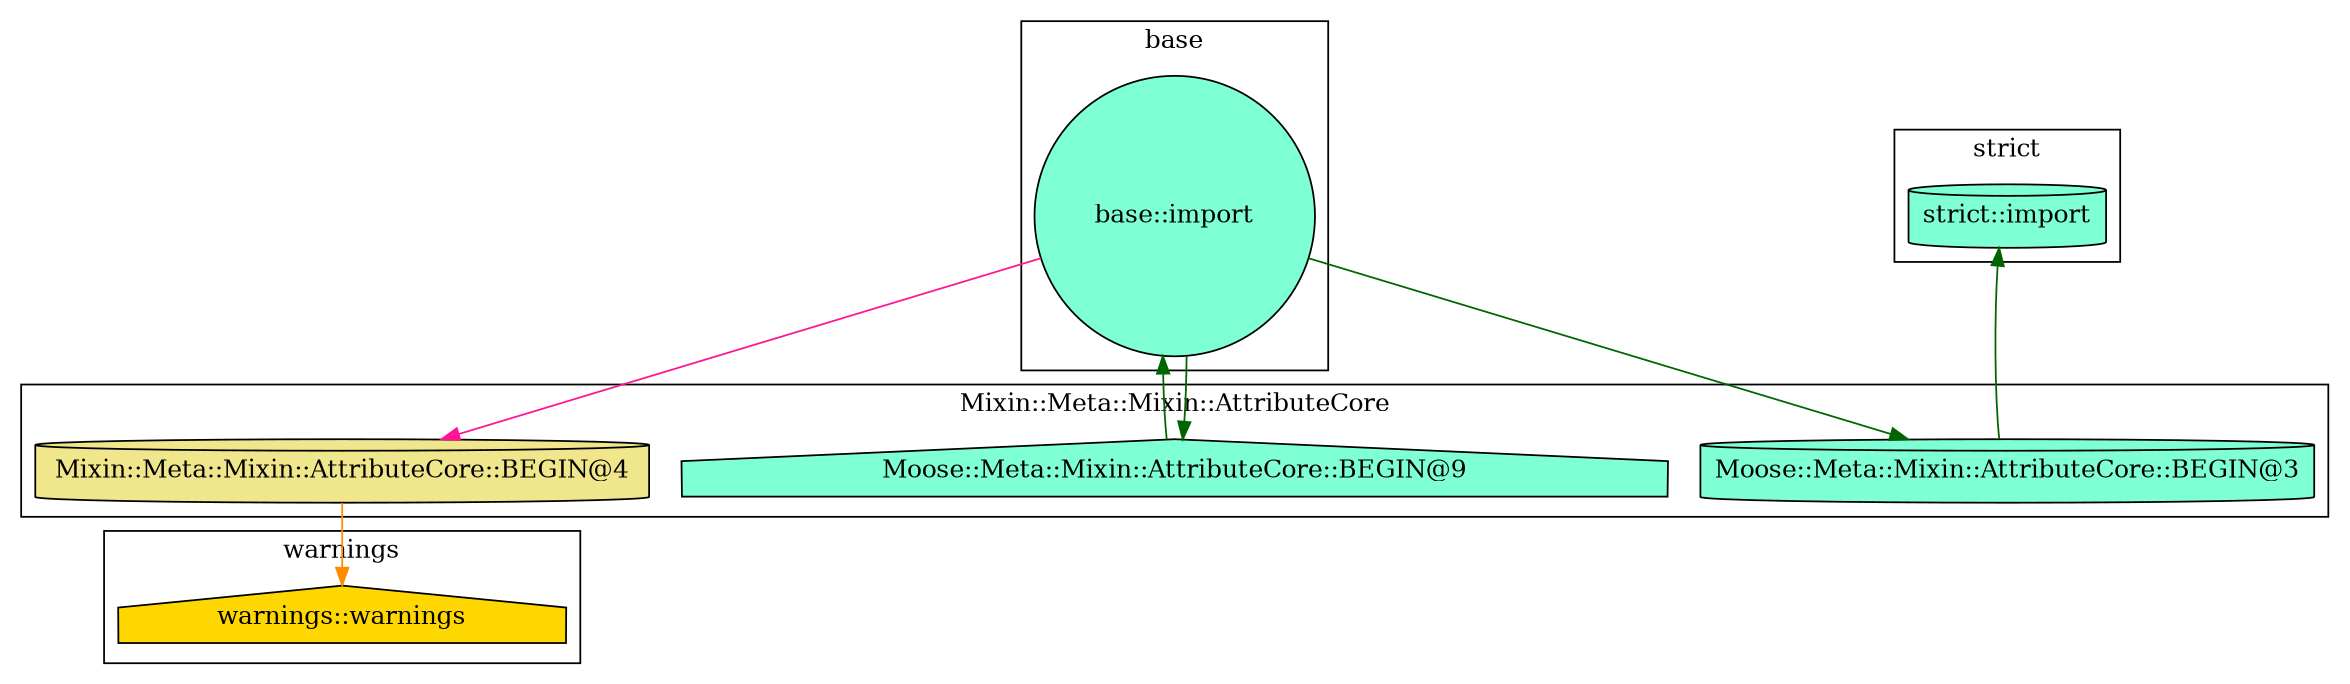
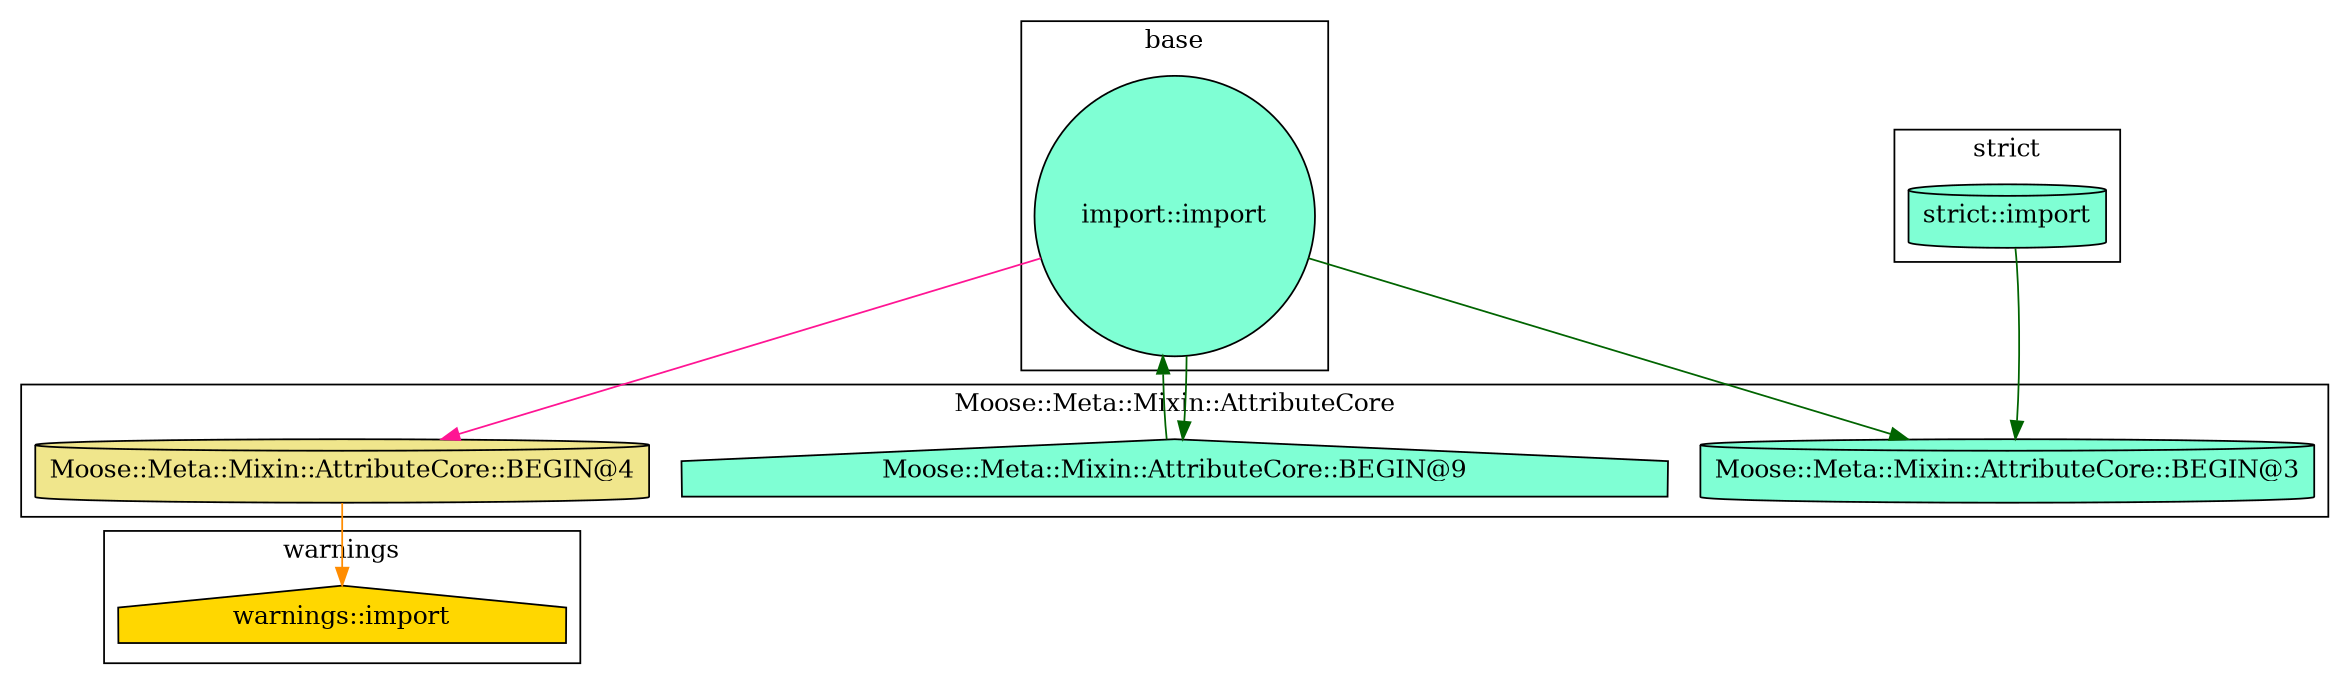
node "base::import": label "base::import" -> "import::import"
edge "Moose::Meta::Mixin::AttributeCore::BEGIN@3" -> "strict::import": reversed
cluster "Mixin::Meta::Mixin::AttributeCore": label "Mixin::Meta::Mixin::AttributeCore" -> "Moose::Meta::Mixin::AttributeCore"
node "Mixin::Meta::Mixin::AttributeCore::BEGIN@4": label "Mixin::Meta::Mixin::AttributeCore::BEGIN@4" -> "Moose::Meta::Mixin::AttributeCore::BEGIN@4"
node "warnings::warnings": label "warnings::warnings" -> "warnings::import"
